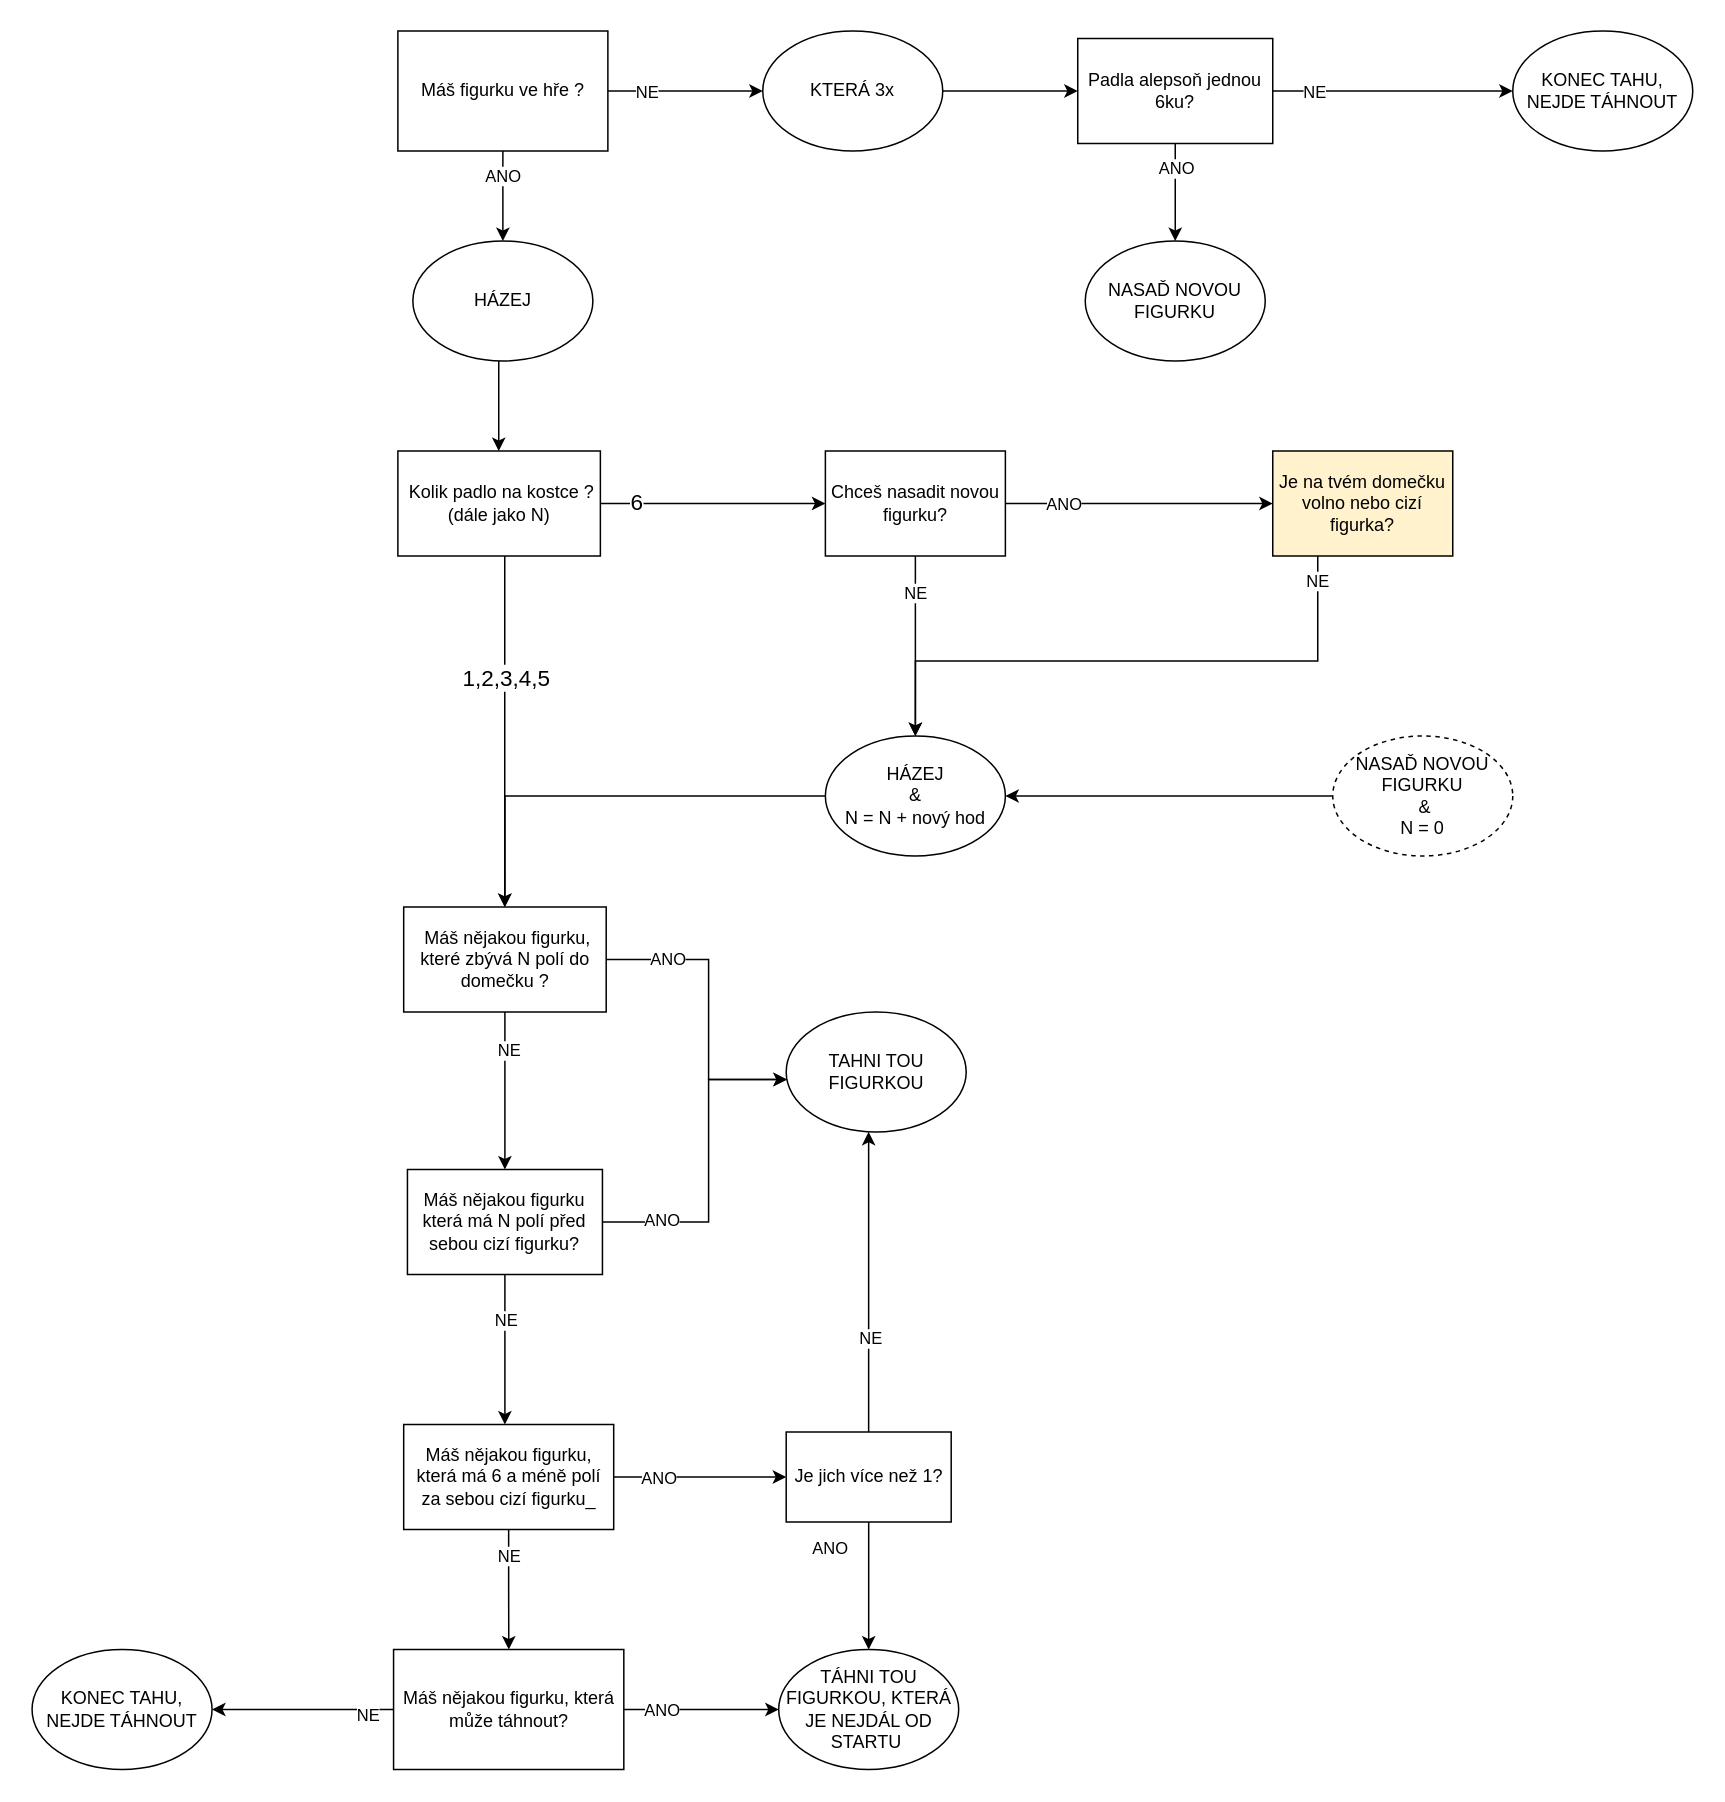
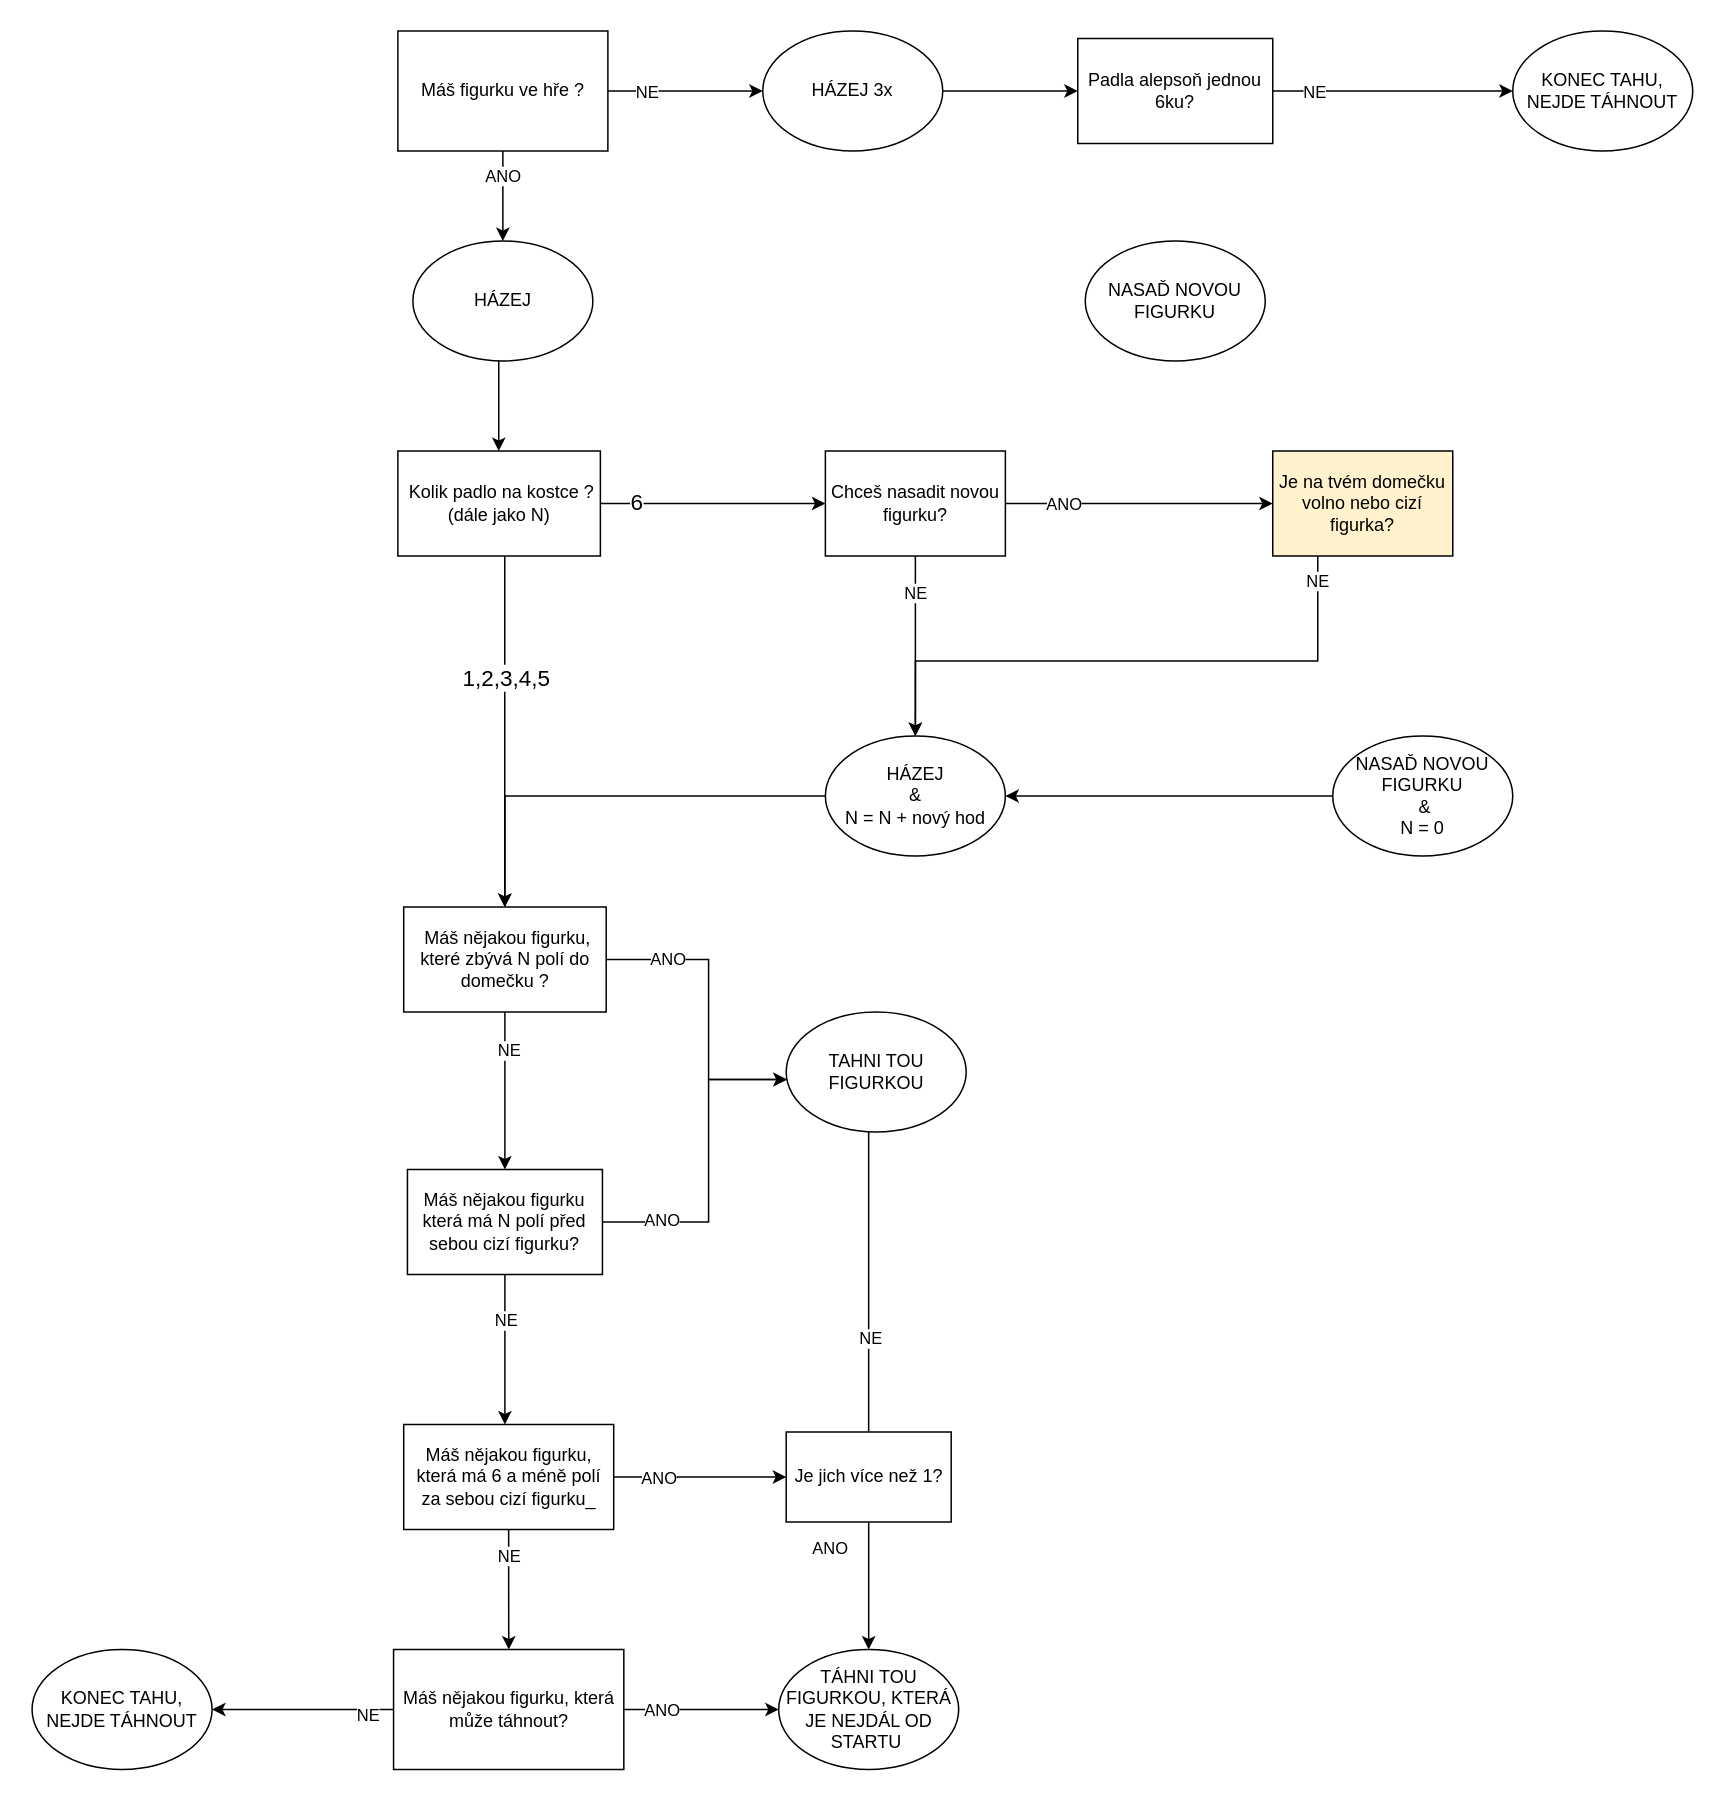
node "KTERÁ 3x": label "KTERÁ 3x" -> "HÁZEJ 3x"
edge "Padla alepsoň jednou 6ku?" -> "NASAĎ NOVOU FIGURKU": removed, label "ANO"
node "NASAĎ NOVOU FIGURKU & N = 0": style dashed -> solid
edge "Je jich více než 1?" -> "TAHNI TOU FIGURKOU": arrowhead classic -> none
